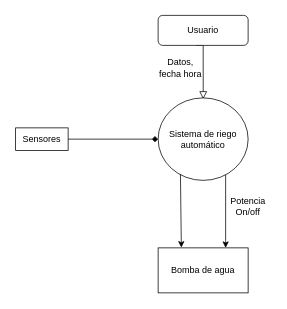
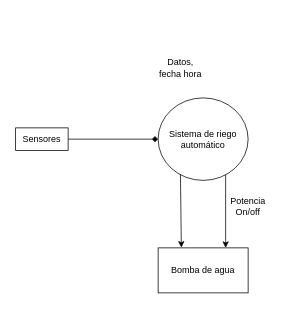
node "Usuario": removed
edge "Usuario" -> "Sistema de riego automático": removed
